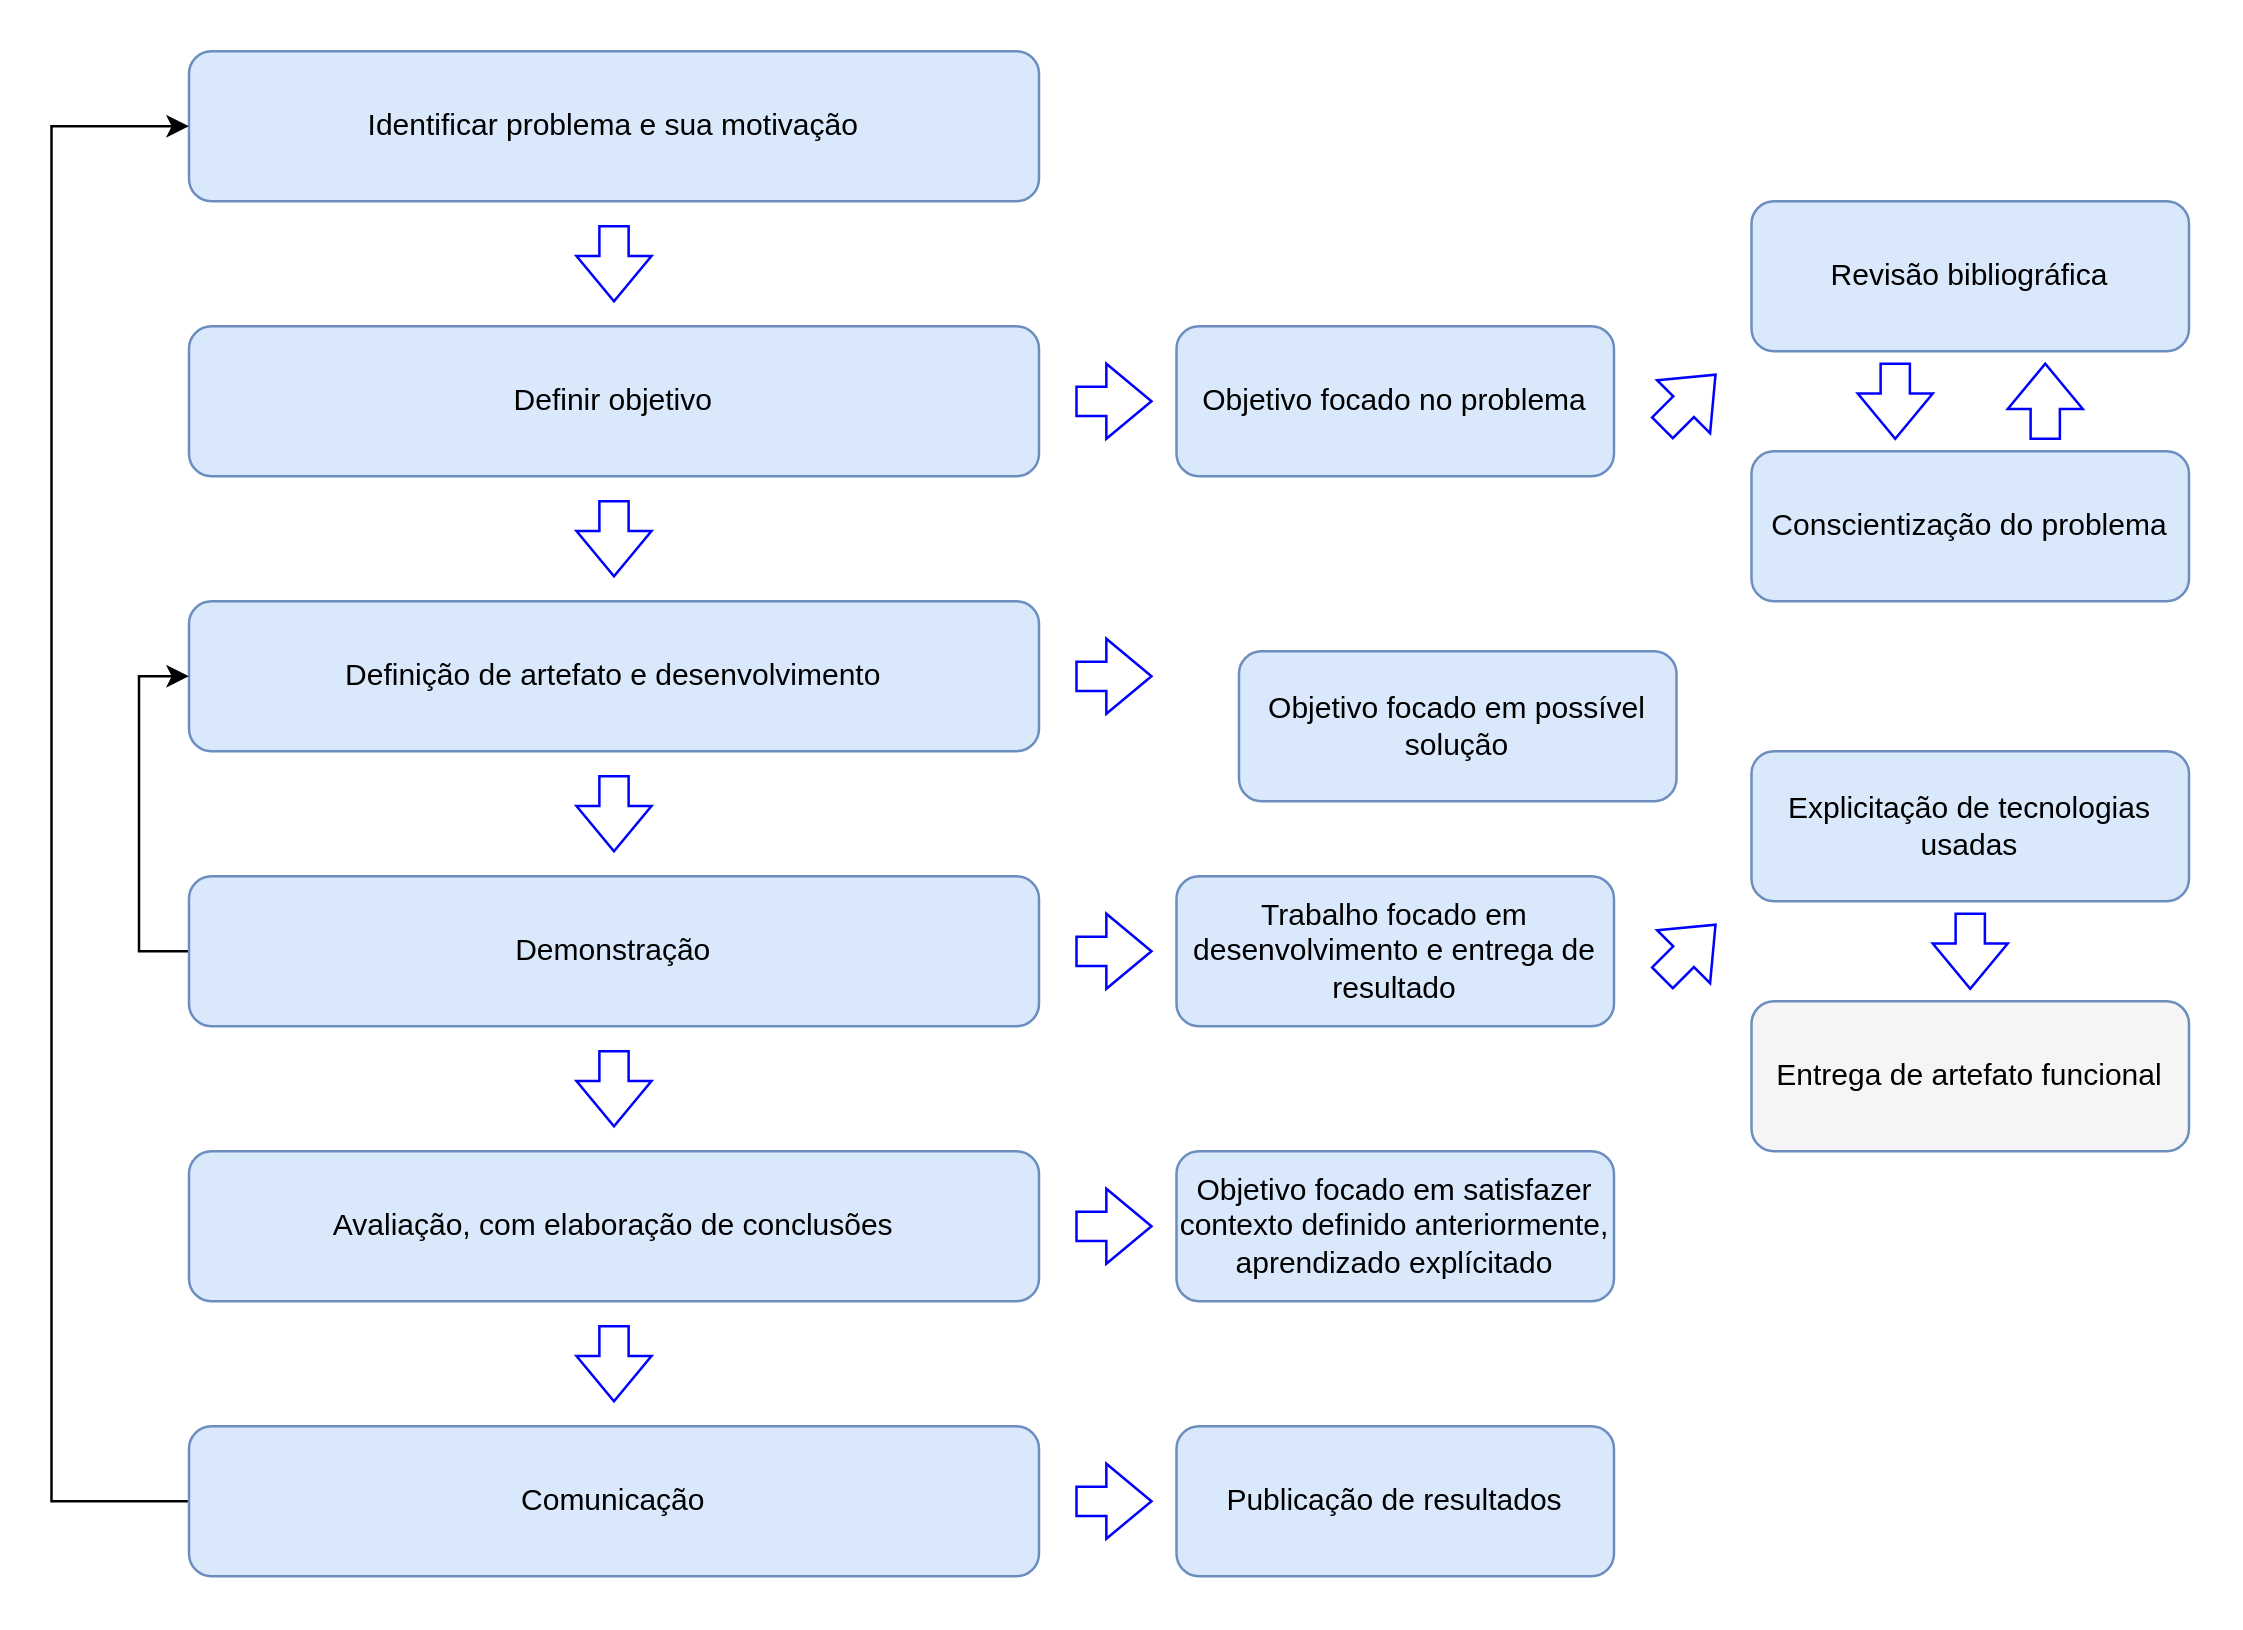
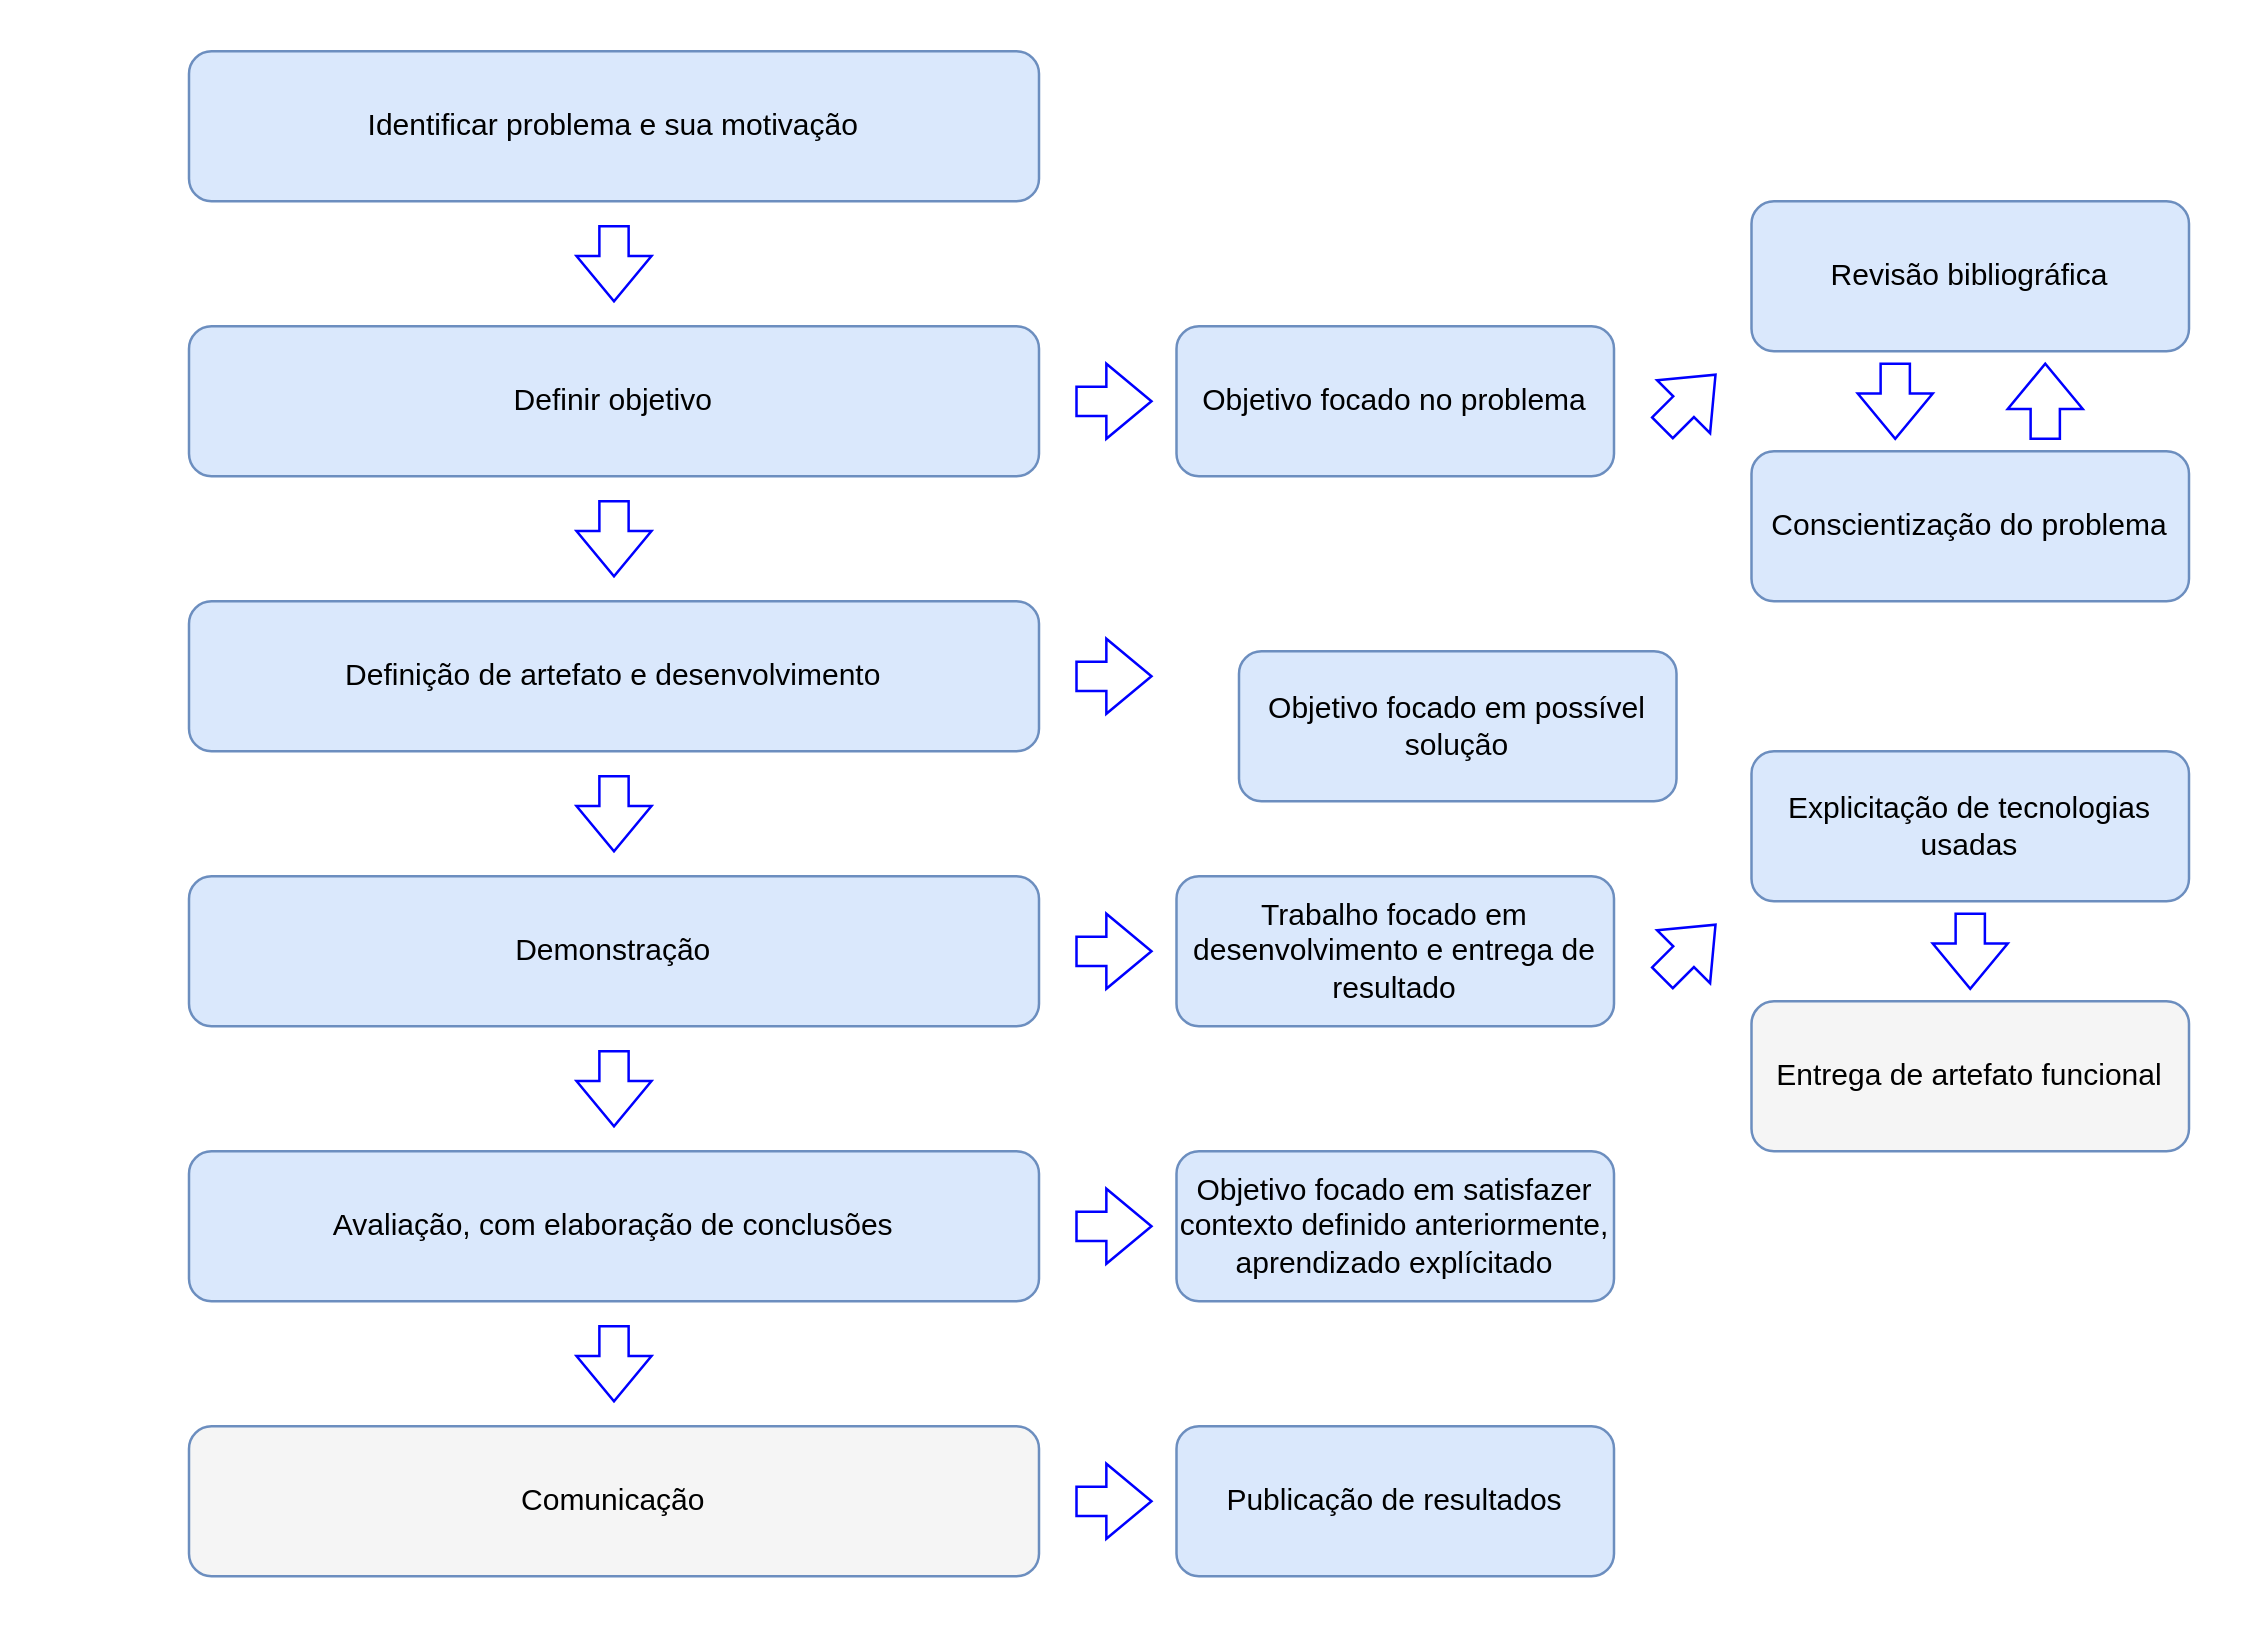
edge "Comunicação" -> "Identificar problema e sua motivação": removed
edge "Demonstração" -> "Definição de artefato e desenvolvimento": removed
node "Comunicação": fillcolor #dae8fc -> #f5f5f5
